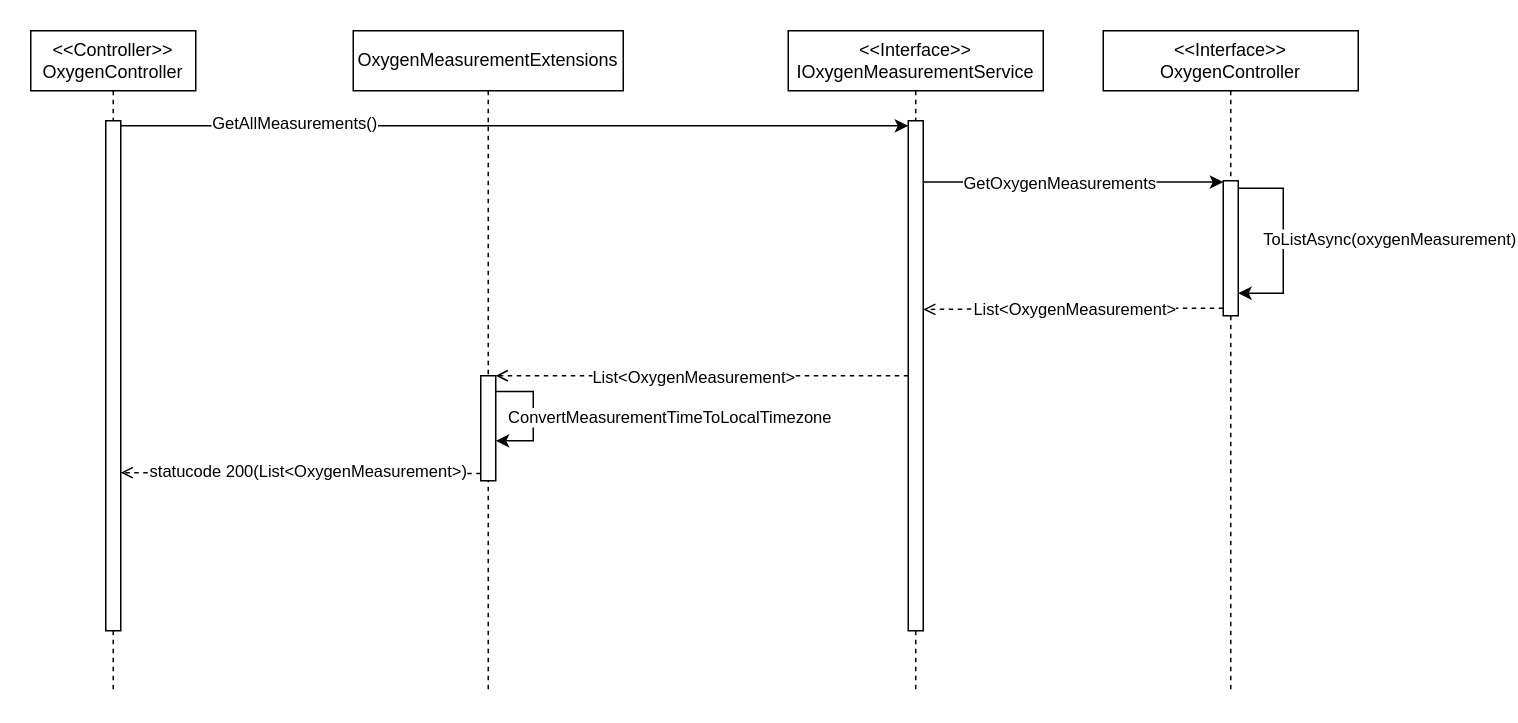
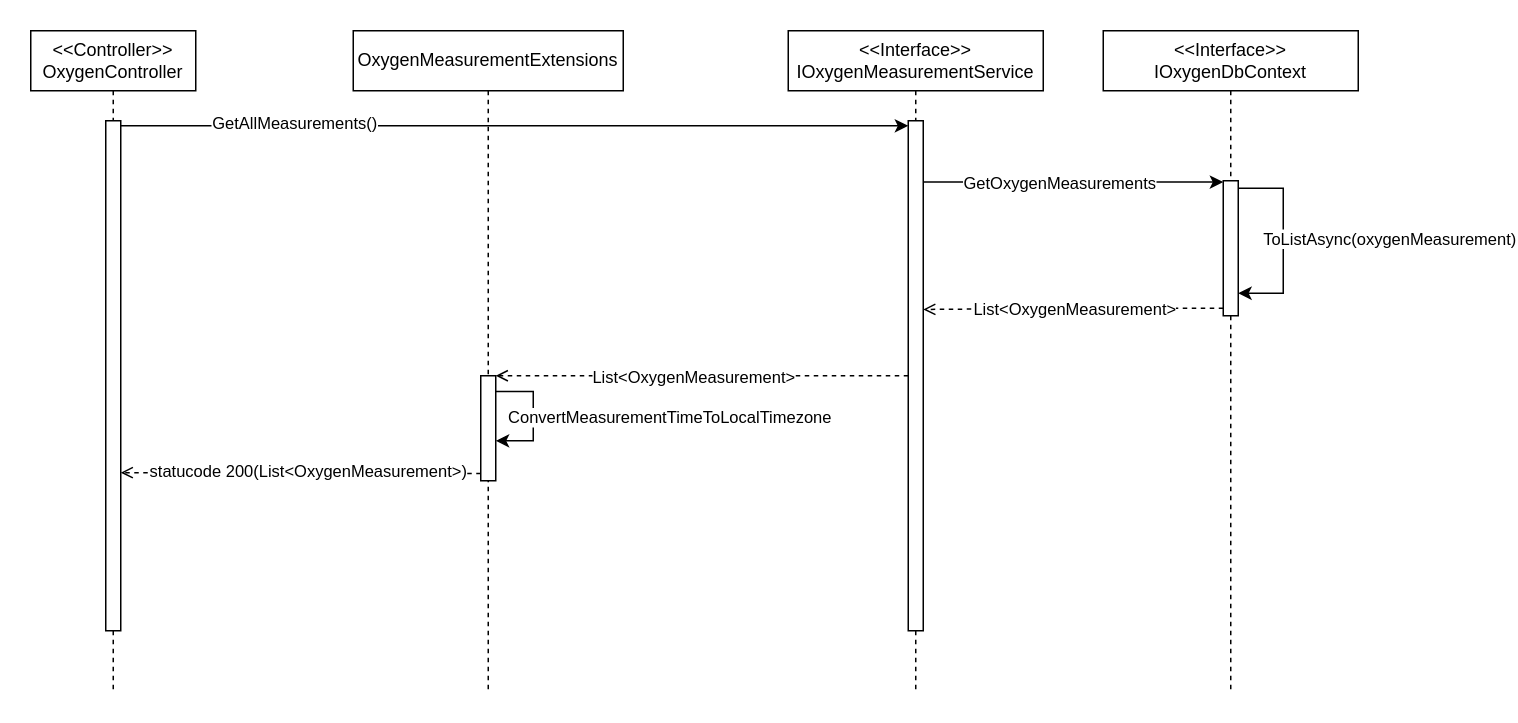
node "<<Interface>> OxygenController": label "<<Interface>> OxygenController" -> "<<Interface>> IOxygenDbContext"
